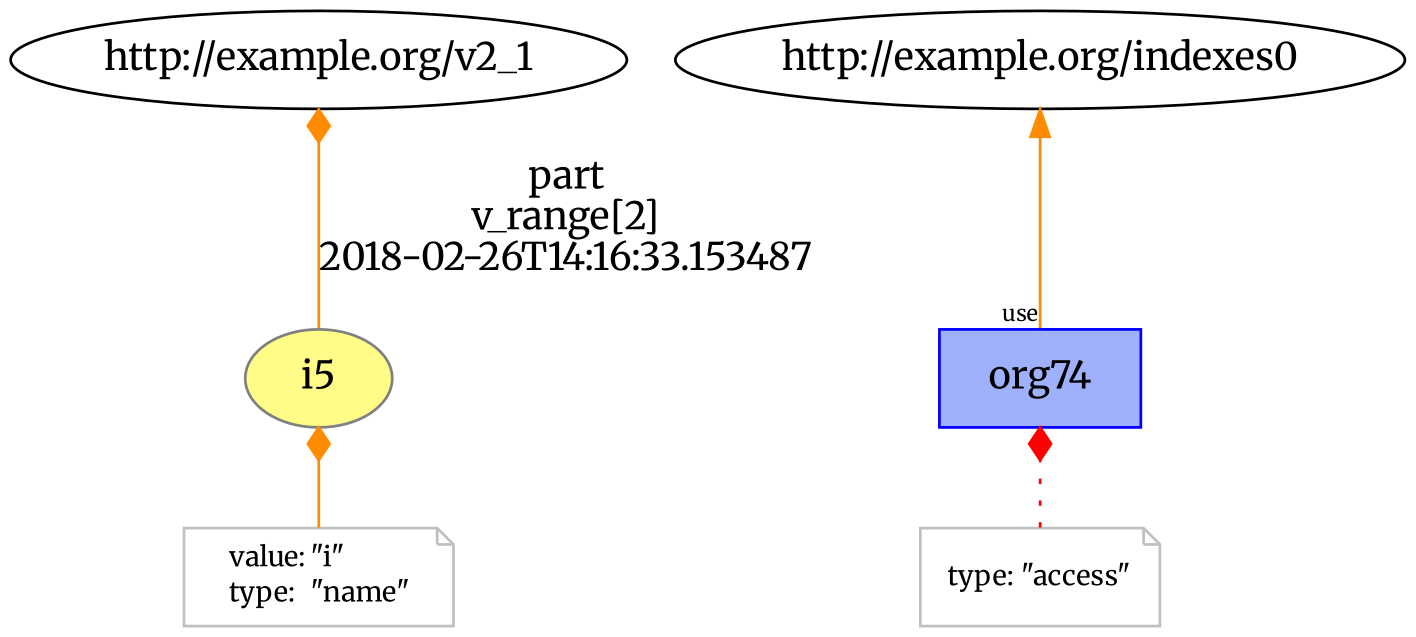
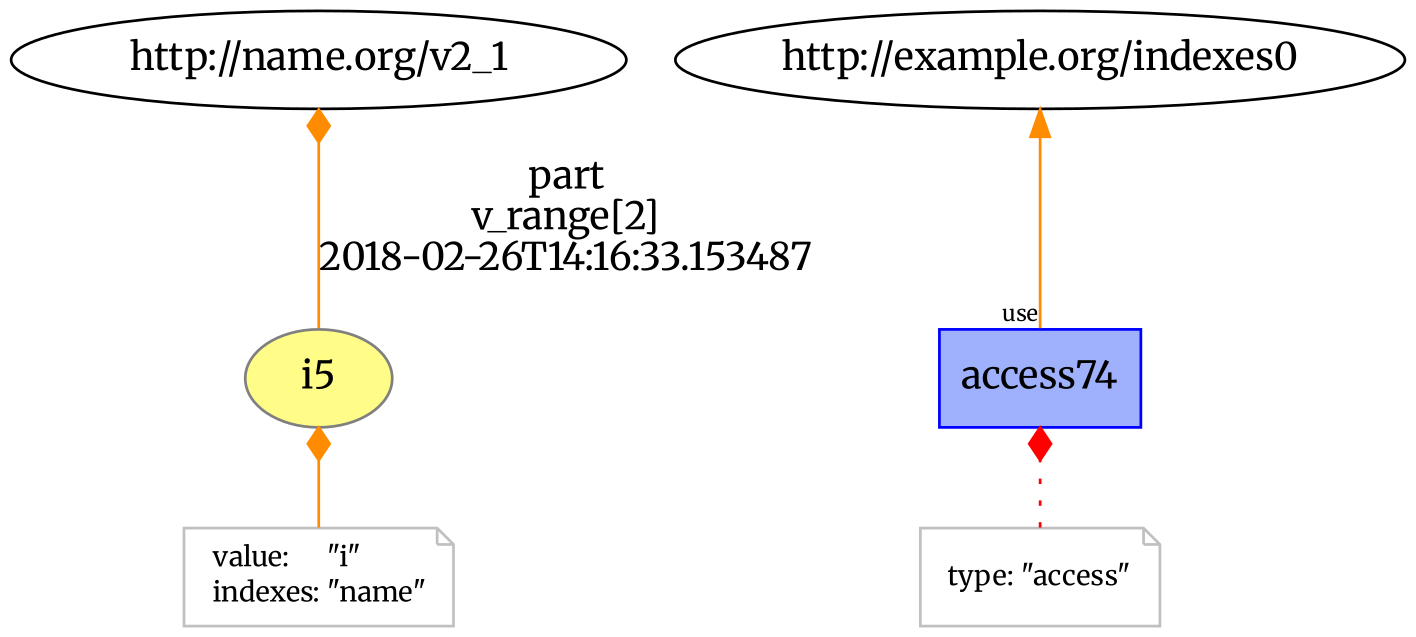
node "http://example.org/v2_1": label "http://example.org/v2_1" -> "http://name.org/v2_1"
node "org74": label "org74" -> "access74"
node "value:": text "type:" -> "indexes:"
